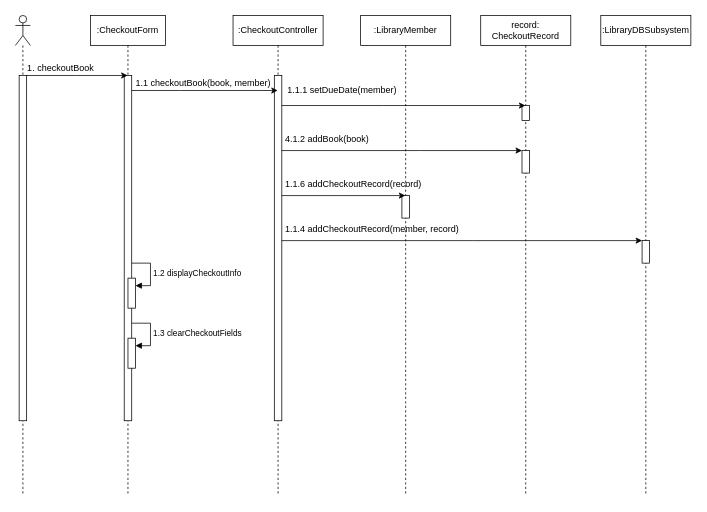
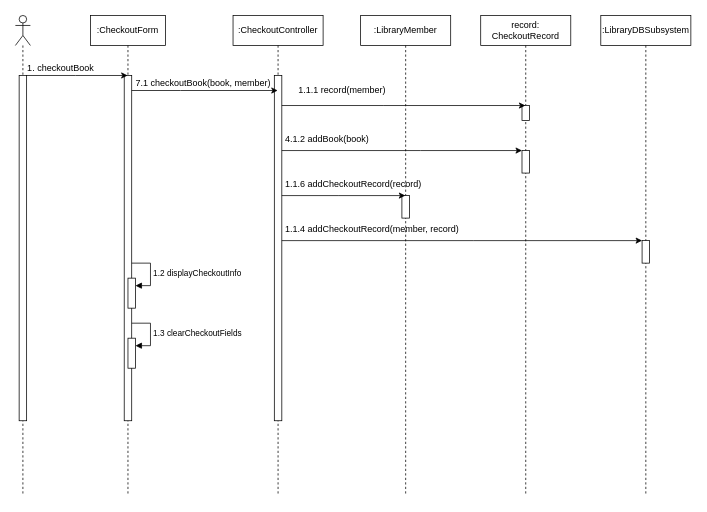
node "1.1 checkoutBook(book, member)": label "1.1 checkoutBook(book, member)" -> "7.1 checkoutBook(book, member)"
node "1.1.1 setDueDate(member)": label "1.1.1 setDueDate(member)" -> "1.1.1 record(member)"
